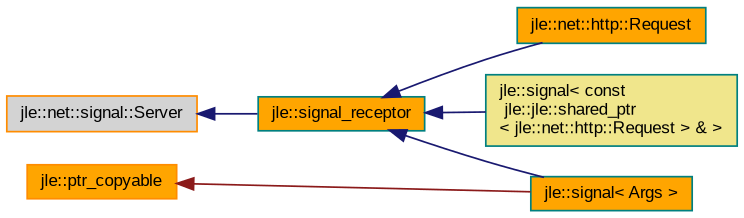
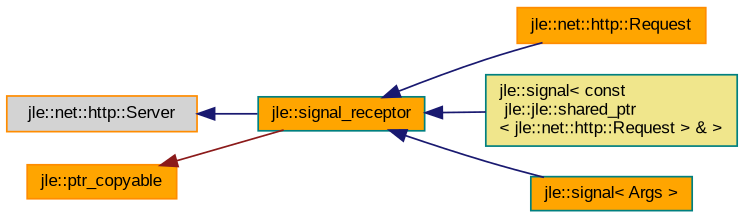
node "jle::net::http::Request": color teal -> darkorange
node "jle::net::signal::Server": label "jle::net::signal::Server" -> "jle::net::http::Server"
edge "jle::signal< Args >" -> "jle::ptr_copyable": now "jle::signal_receptor" -> "jle::ptr_copyable"
